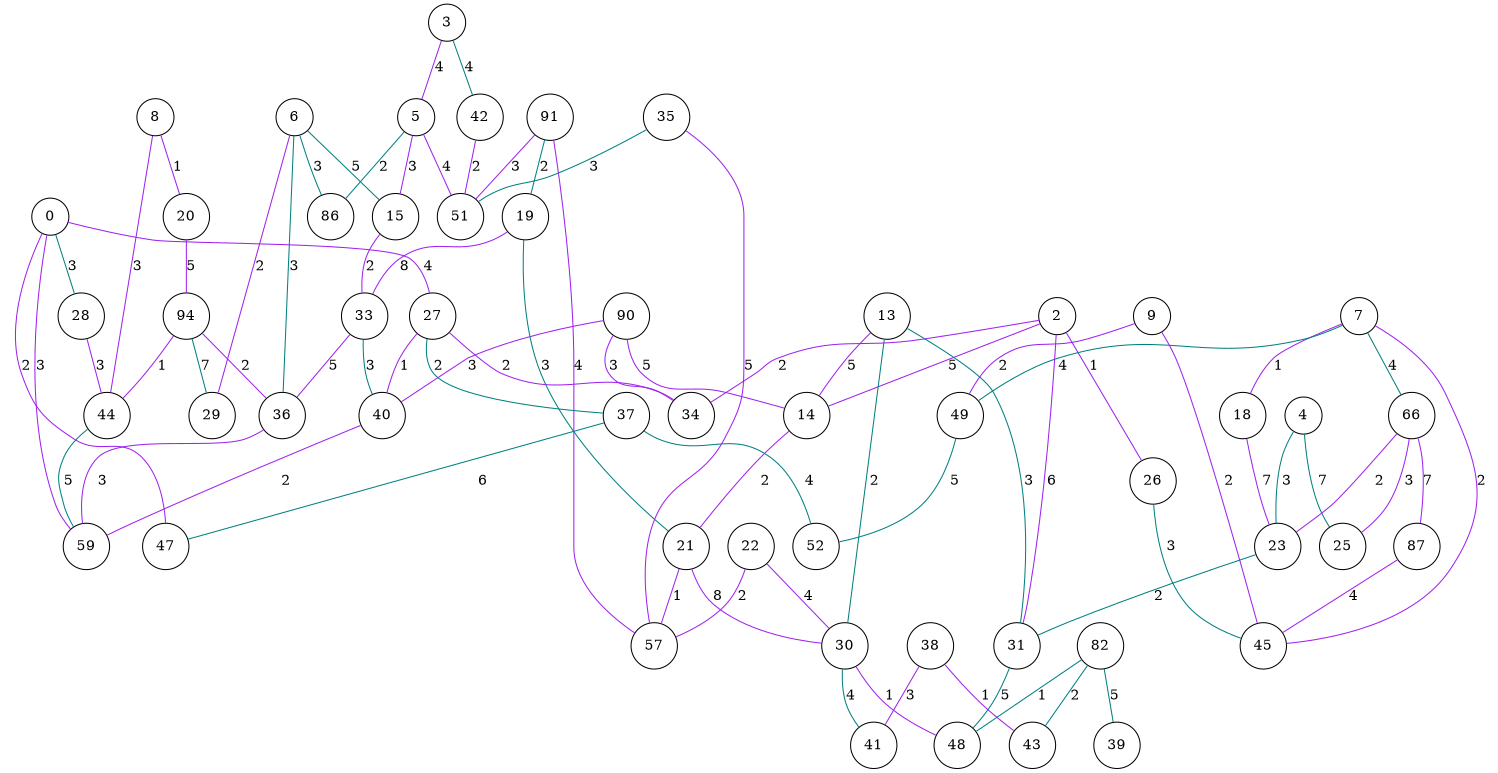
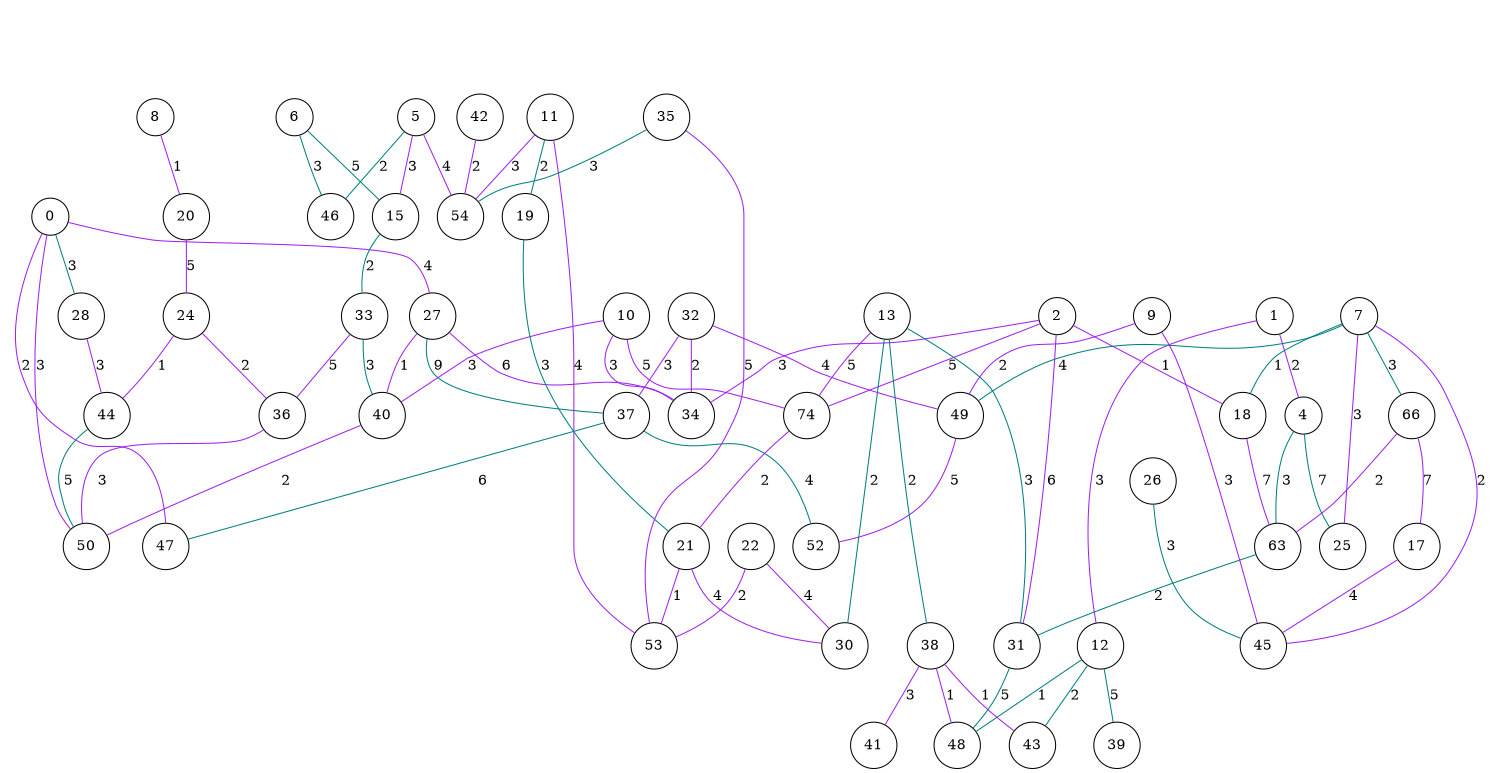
node "3": removed
node "91": label "91" -> "11"
node "86": label "86" -> "46"
node "51": label "51" -> "54"
edge "19" -- "33": removed, label "8"
edge "15" -- "33": color purple -> teal
edge "8" -- "44": removed, label "3"
edge "6" -- "36": removed, label "3"
node "94": label "94" -> "24"
node "90": label "90" -> "10"
node "32": added
node "1": added
edge "7" -- "18": color purple -> teal
edge "27" -- "37": label "2" -> "9"
edge "27" -- "34": label "2" -> "6"
edge "2" -- "34": label "2" -> "3"
edge "7" -- "66": label "4" -> "3"
edge "2" -- "26": now "2" -- "18"
node "29": removed
node "14": label "14" -> "74"
edge "9" -- "45": label "2" -> "3"
edge "13" -- "38": added, label "2"
edge "66" -- "25": now "7" -- "25"
edge "49" -- "52": color teal -> purple
node "59": label "59" -> "50"
node "23": label "23" -> "63"
node "87": label "87" -> "17"
edge "21" -- "30": label "8" -> "4"
node "57": label "57" -> "53"
node "82": label "82" -> "12"
edge "30" -- "41": removed, label "4"
edge "30" -- "48": now "38" -- "48"
